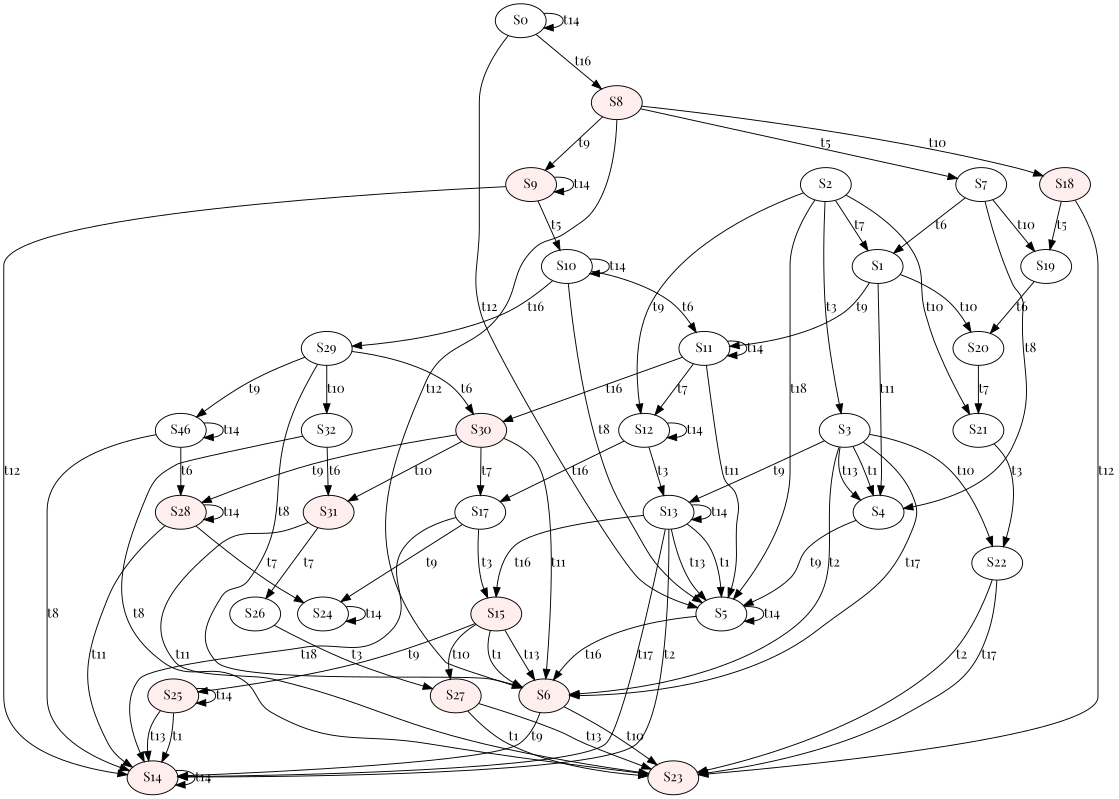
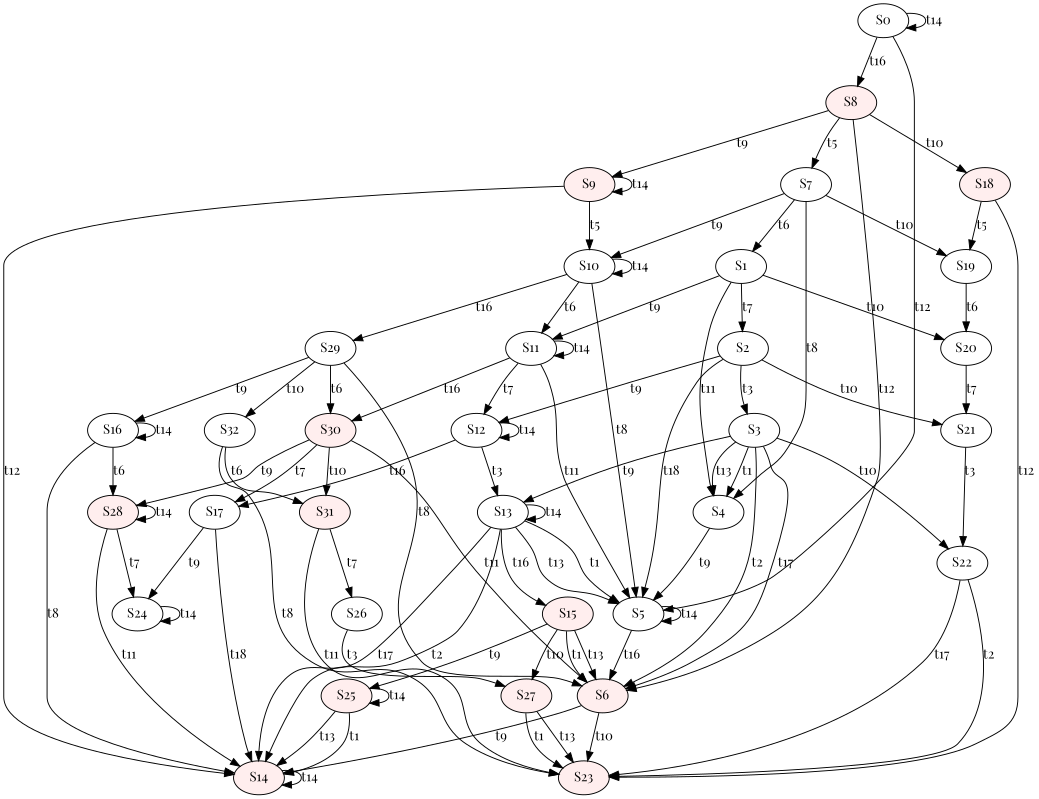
edge "S2" -> "S1": reversed
edge "S7" -> "S10": added, label "t9"
node "S46": label "S46" -> "S16"
edge "S17" -> "S15": removed, label "t3"
